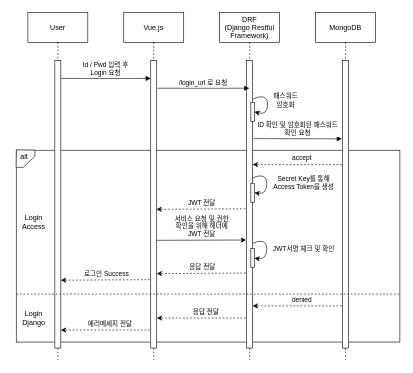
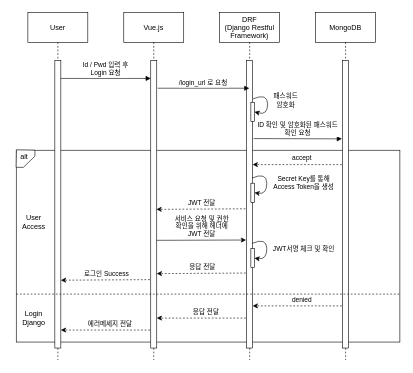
node "Login Access": label "Login Access" -> "User Access"
